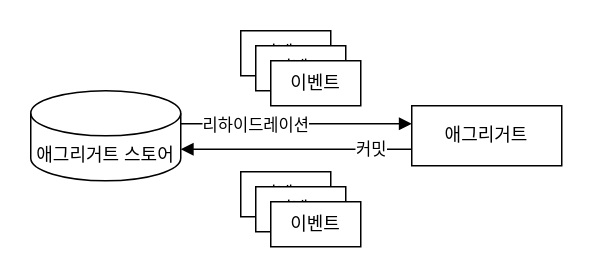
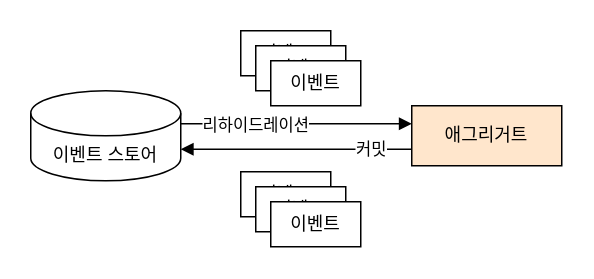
node "애그리거트": fillcolor #ffffff -> #ffe6cc
node "애그리거트 스토어": label "애그리거트 스토어" -> "이벤트 스토어"
